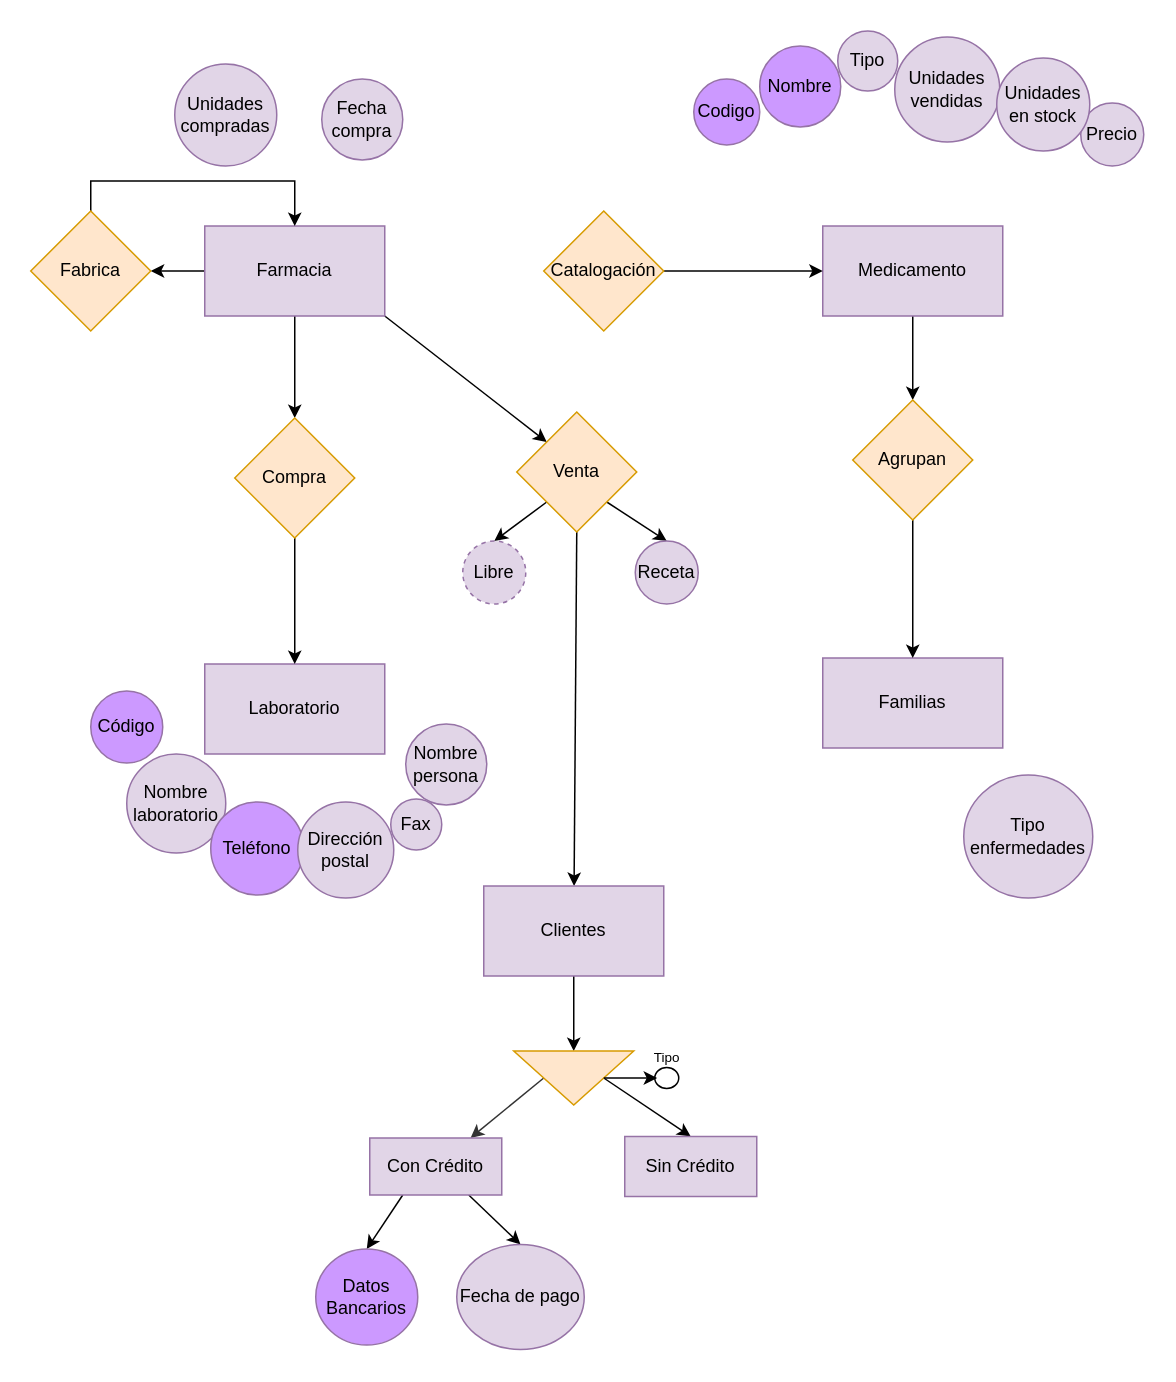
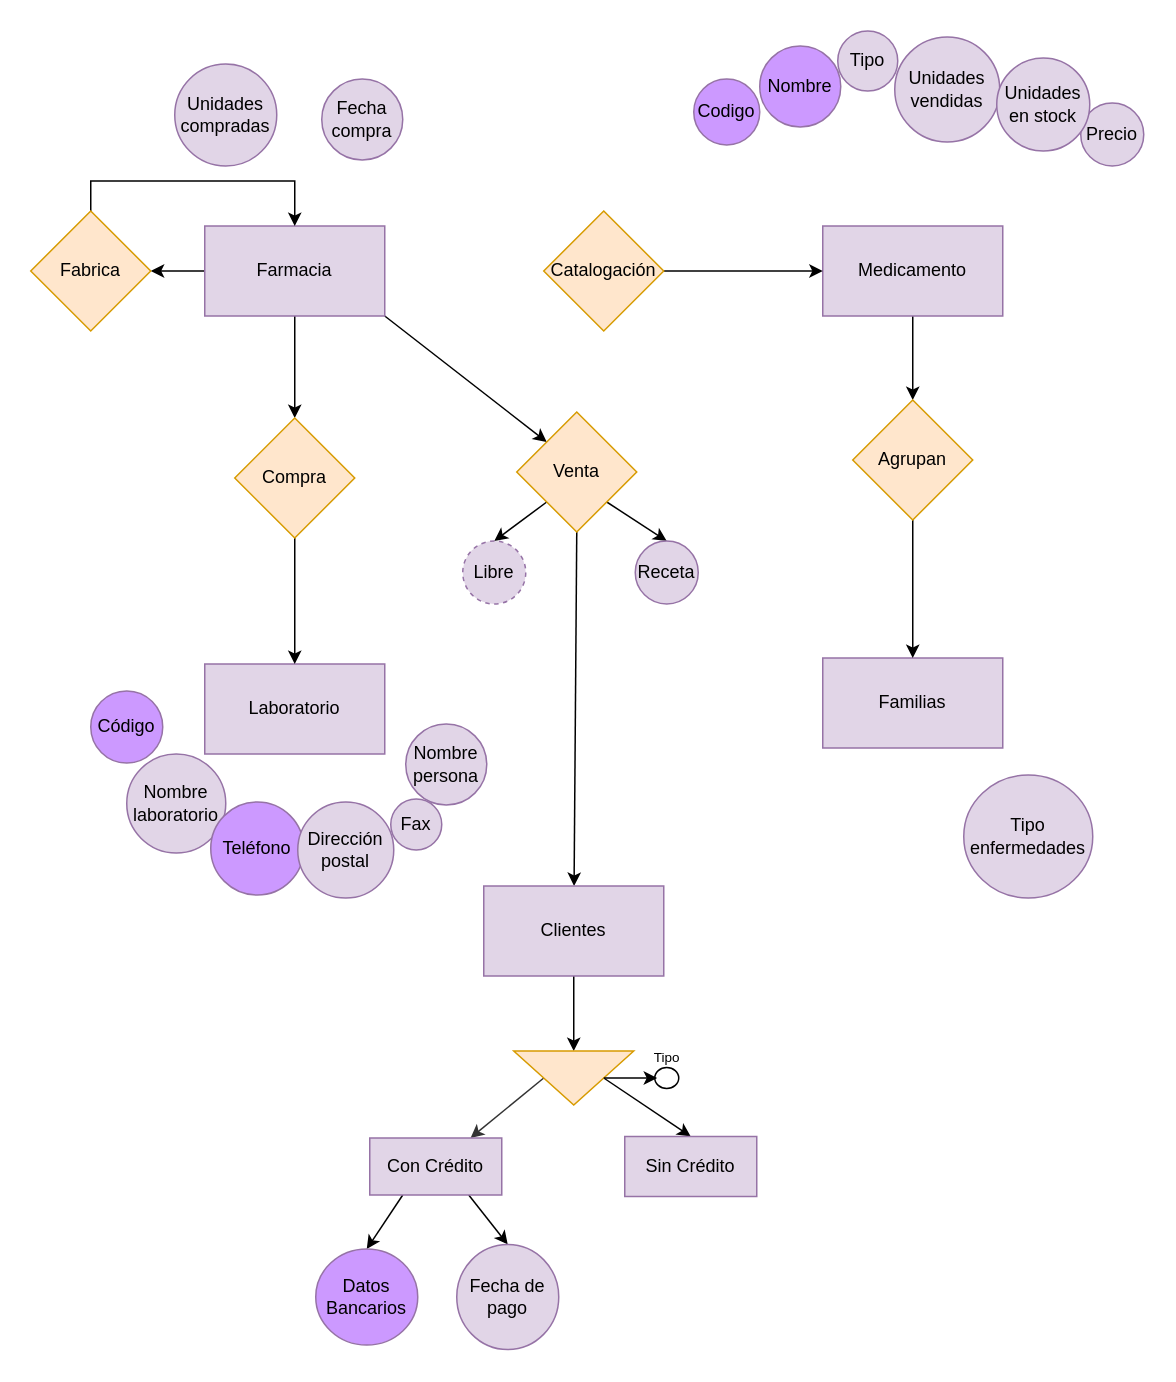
node "Fecha de pago": size 128x105 -> 102x105
